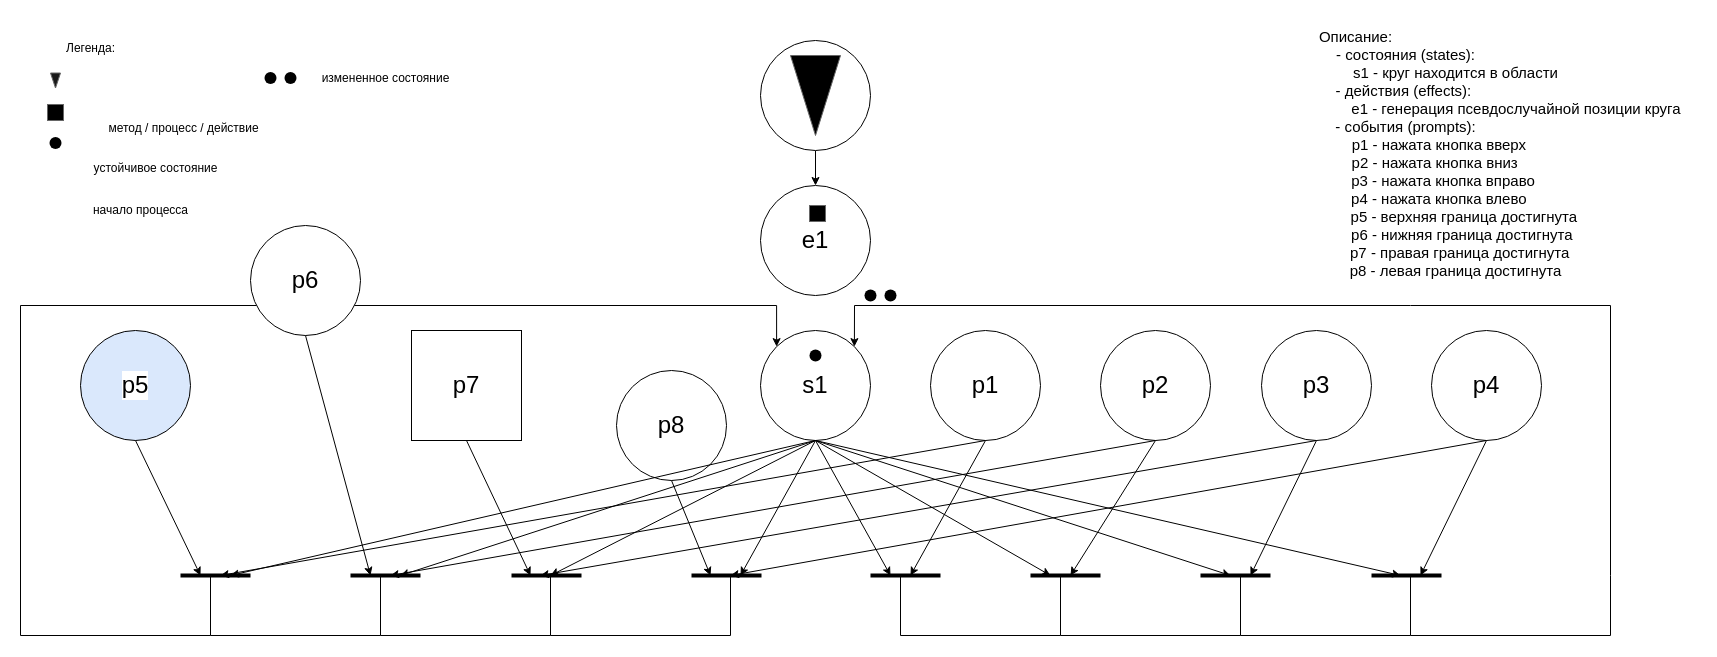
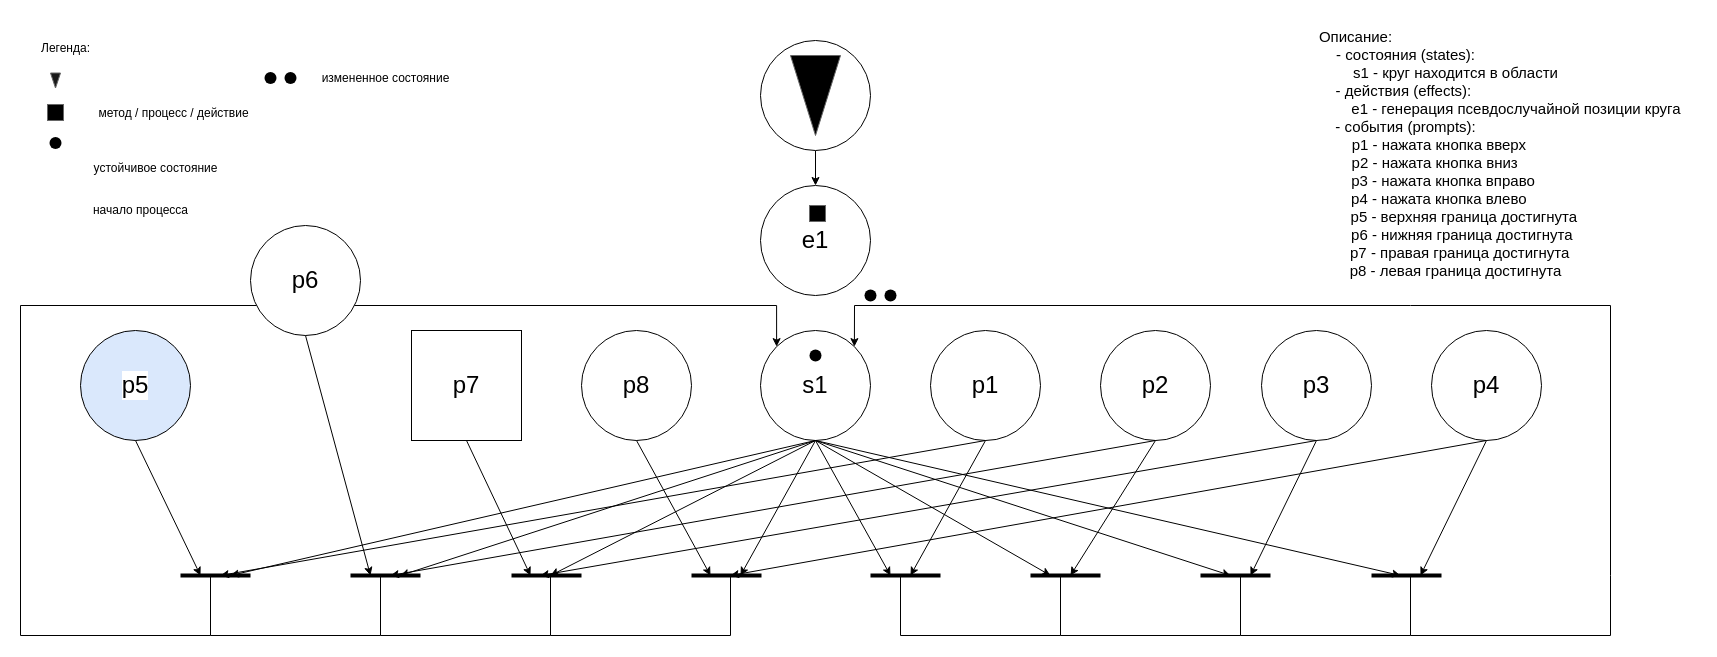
node "Легенда:": moved (91, 48) -> (66, 48)
node "метод / процесс / действие": moved (184, 128) -> (174, 113)
node "p8": moved (672, 426) -> (637, 386)
